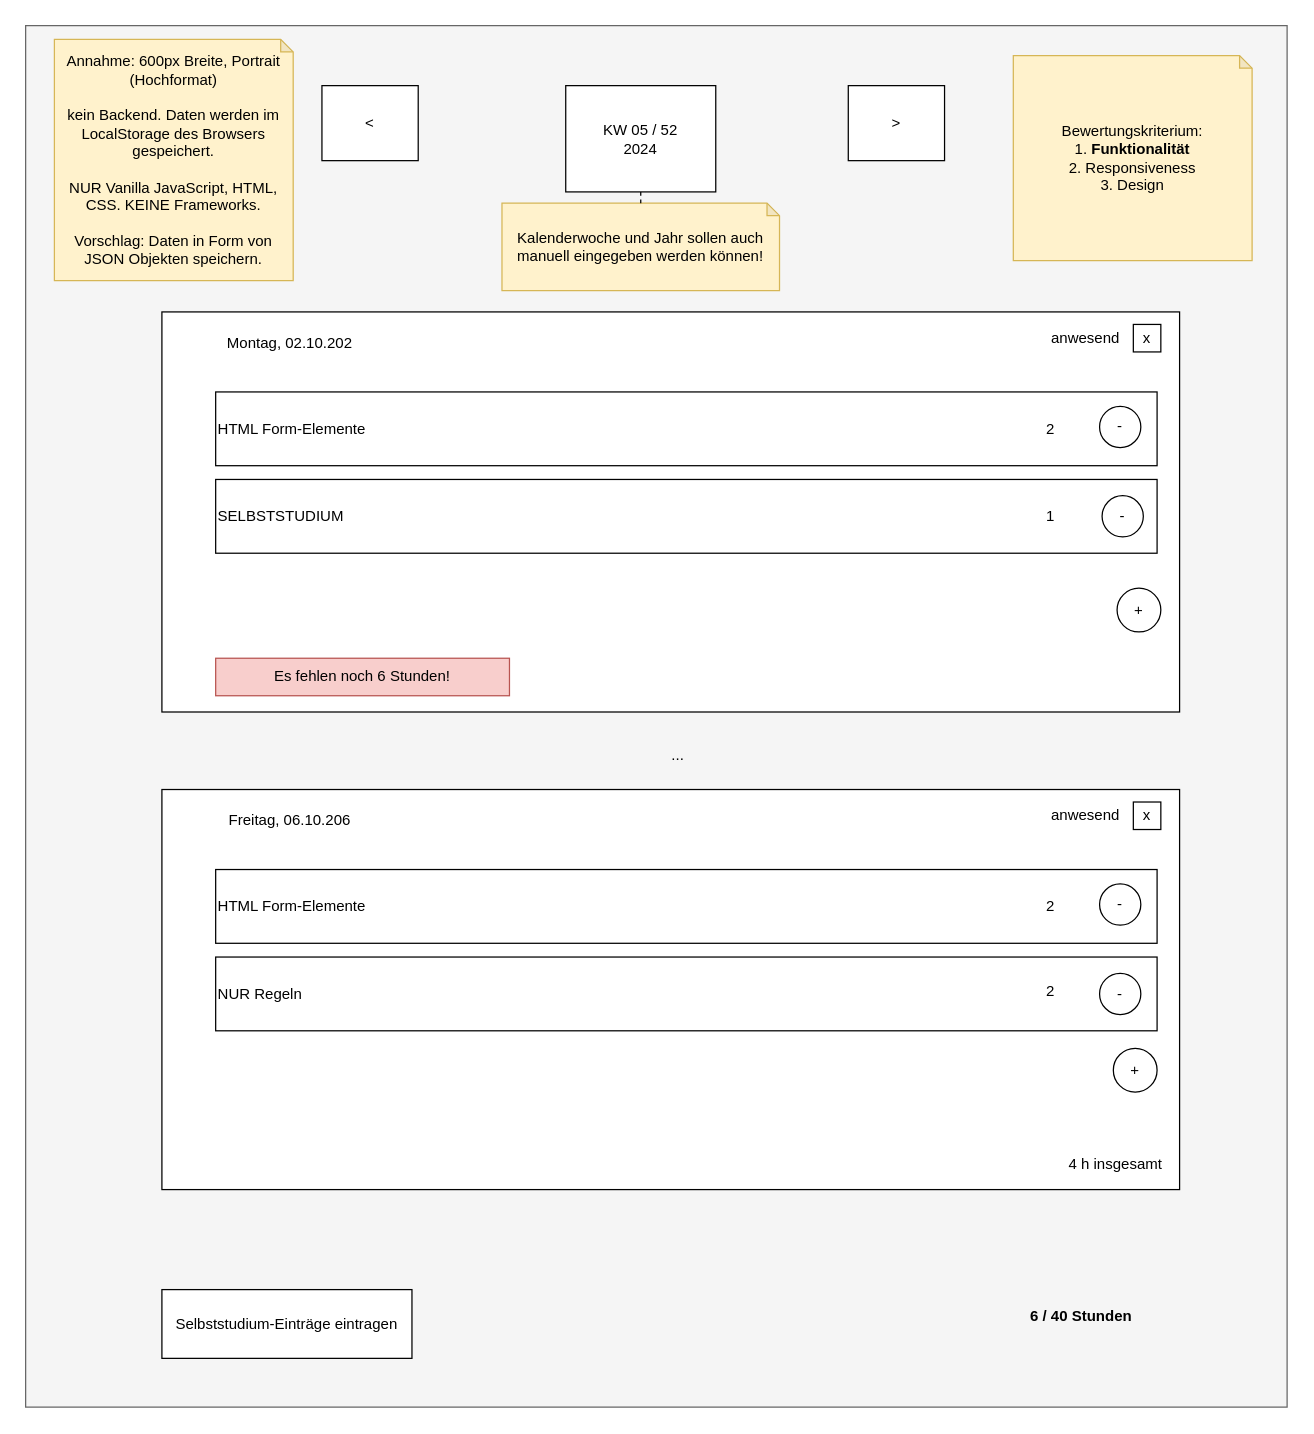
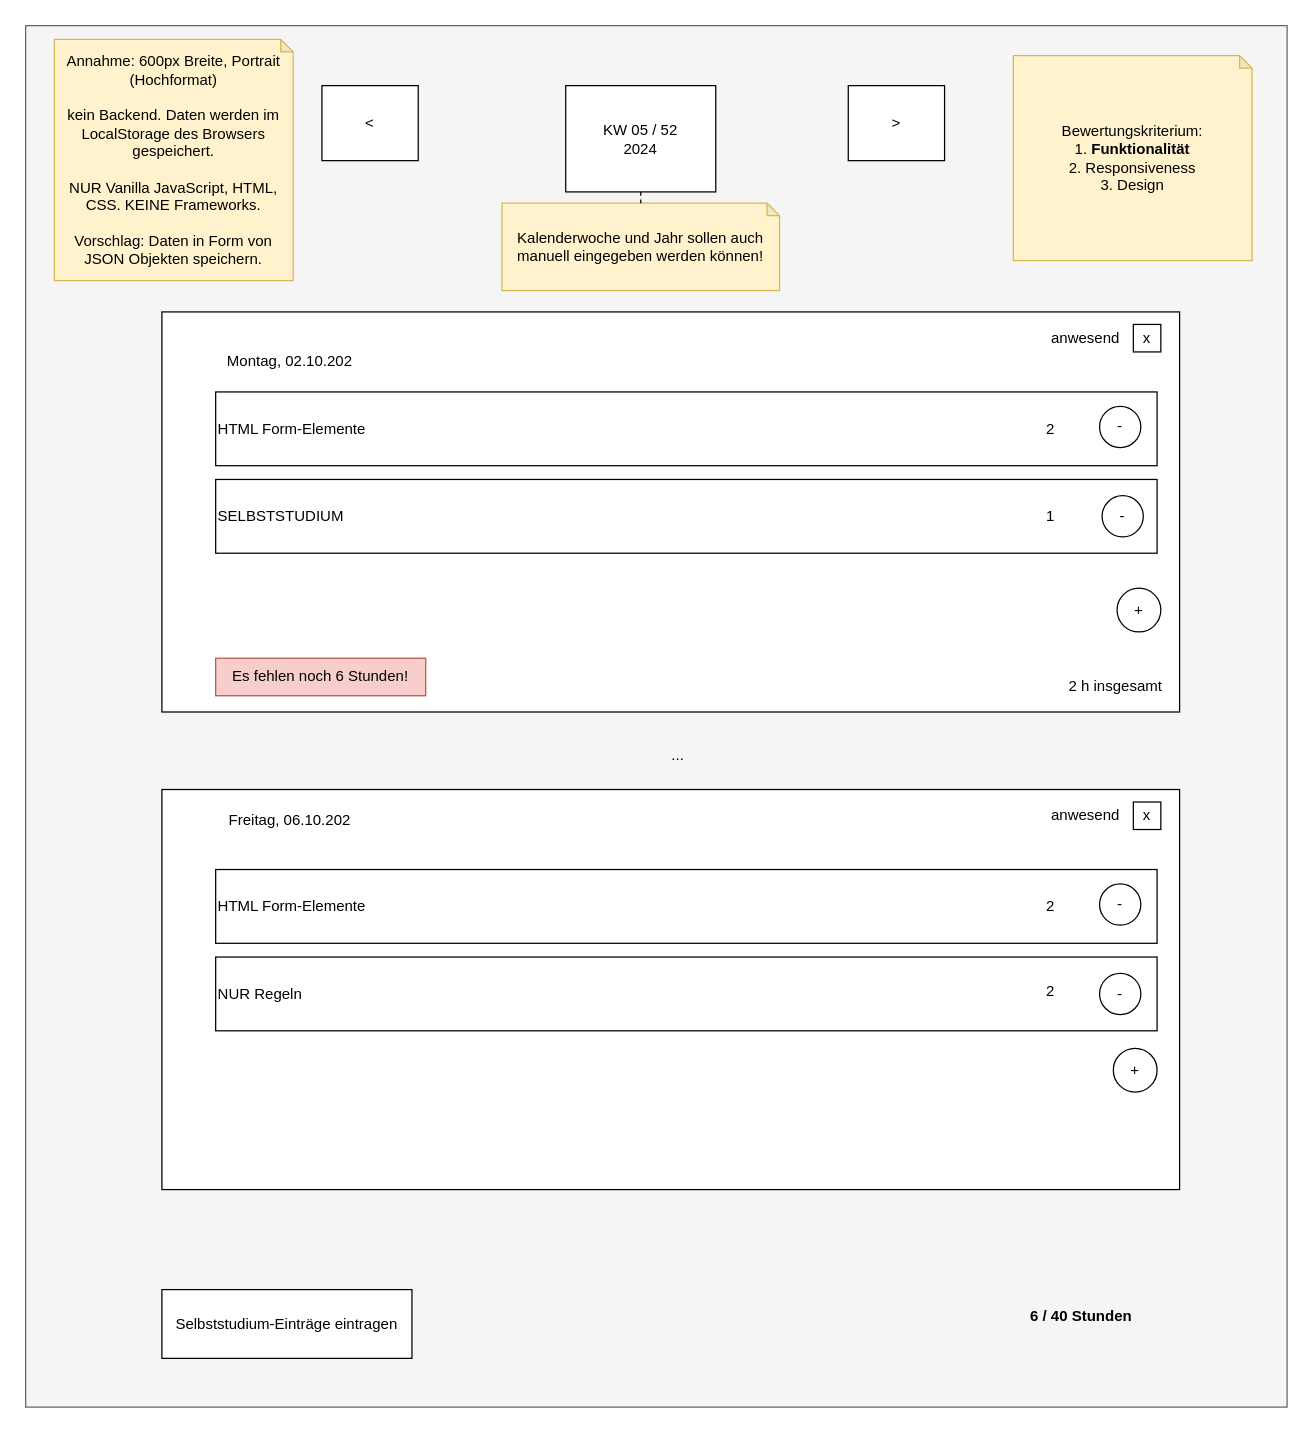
node "Montag, 02.10.202": moved (290, 343) -> (290, 362)
node "Es fehlen noch 6 Stunden!": size 294x38 -> 210x38
node "2 h insgesamt": added
node "Freitag, 06.10.206": label "Freitag, 06.10.206" -> "Freitag, 06.10.202"
node "4 h insgesamt": removed
